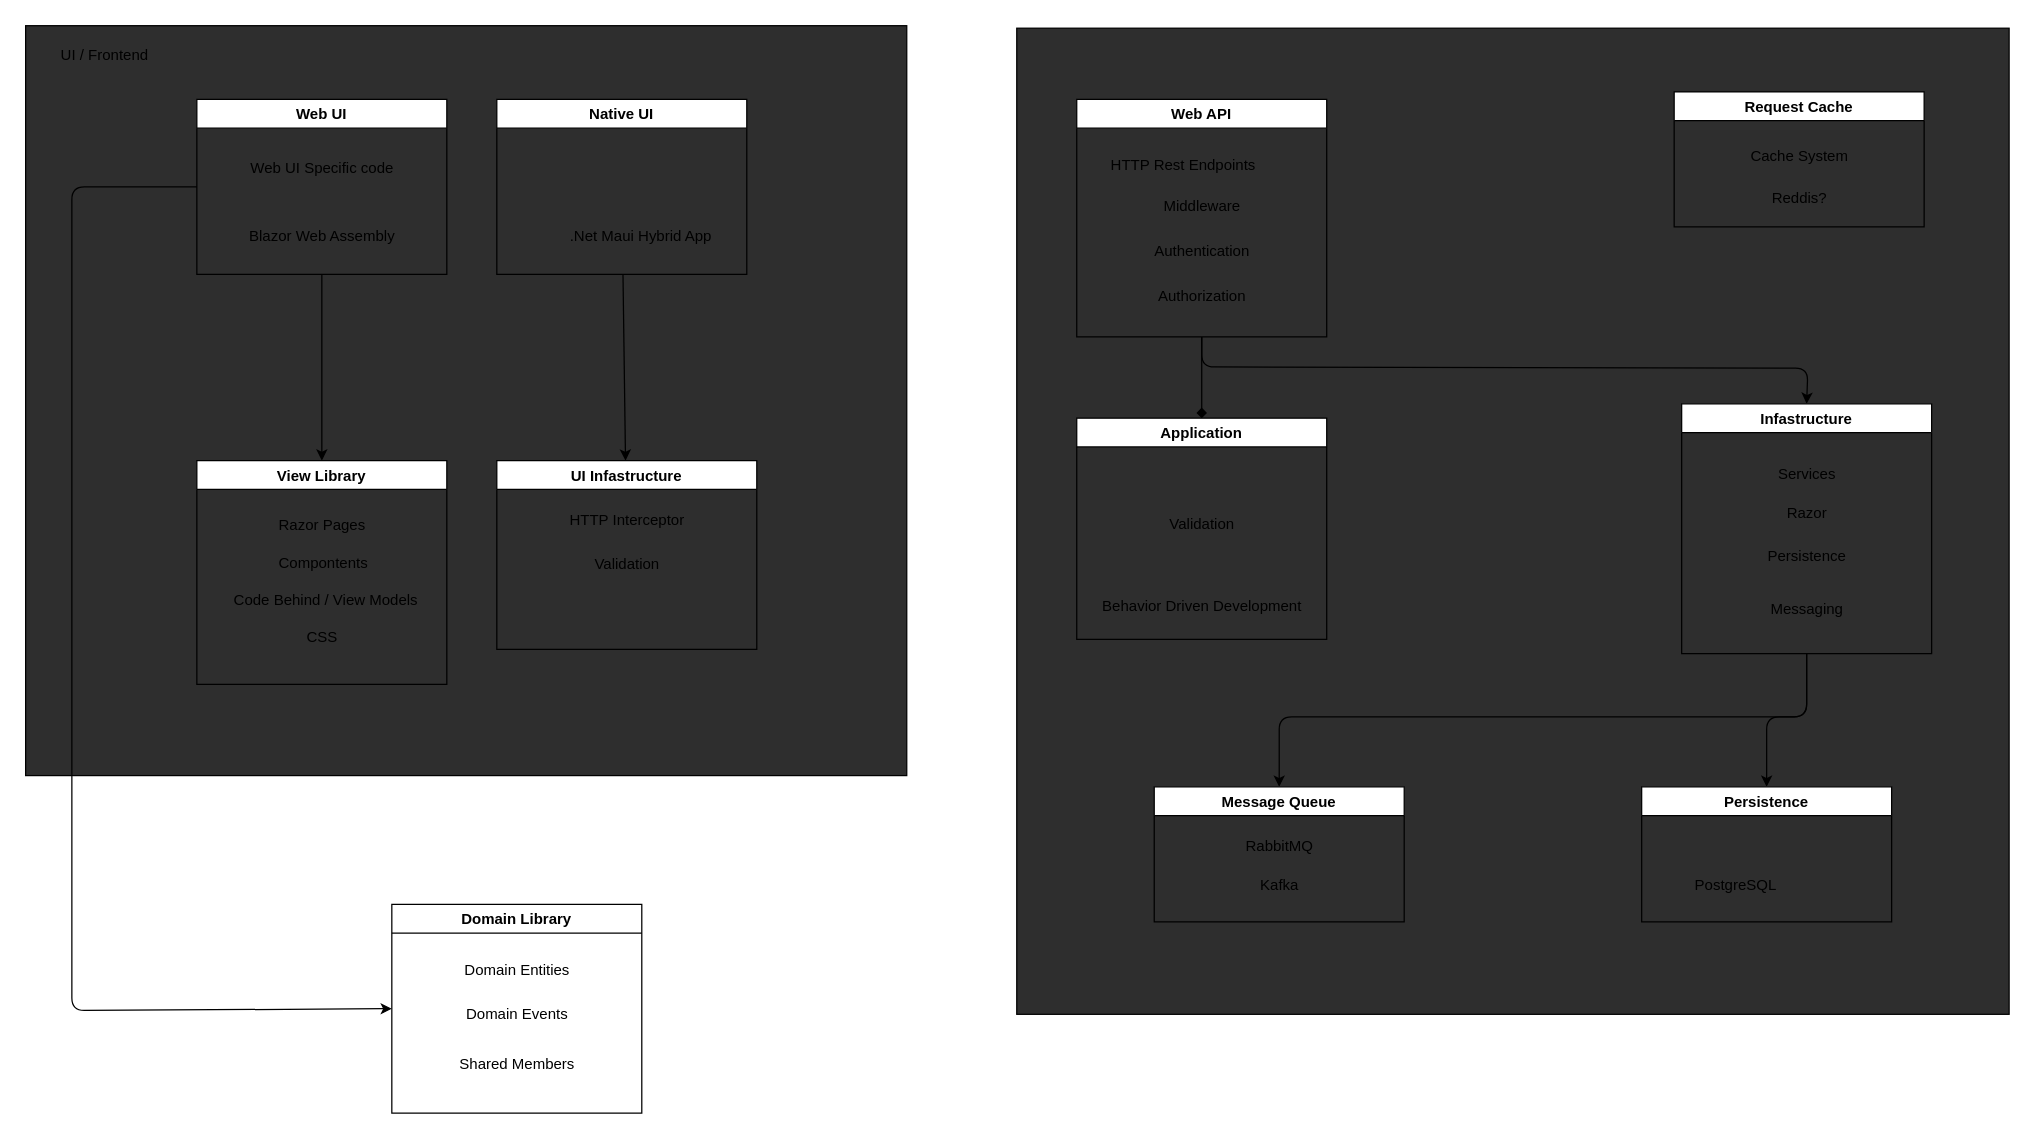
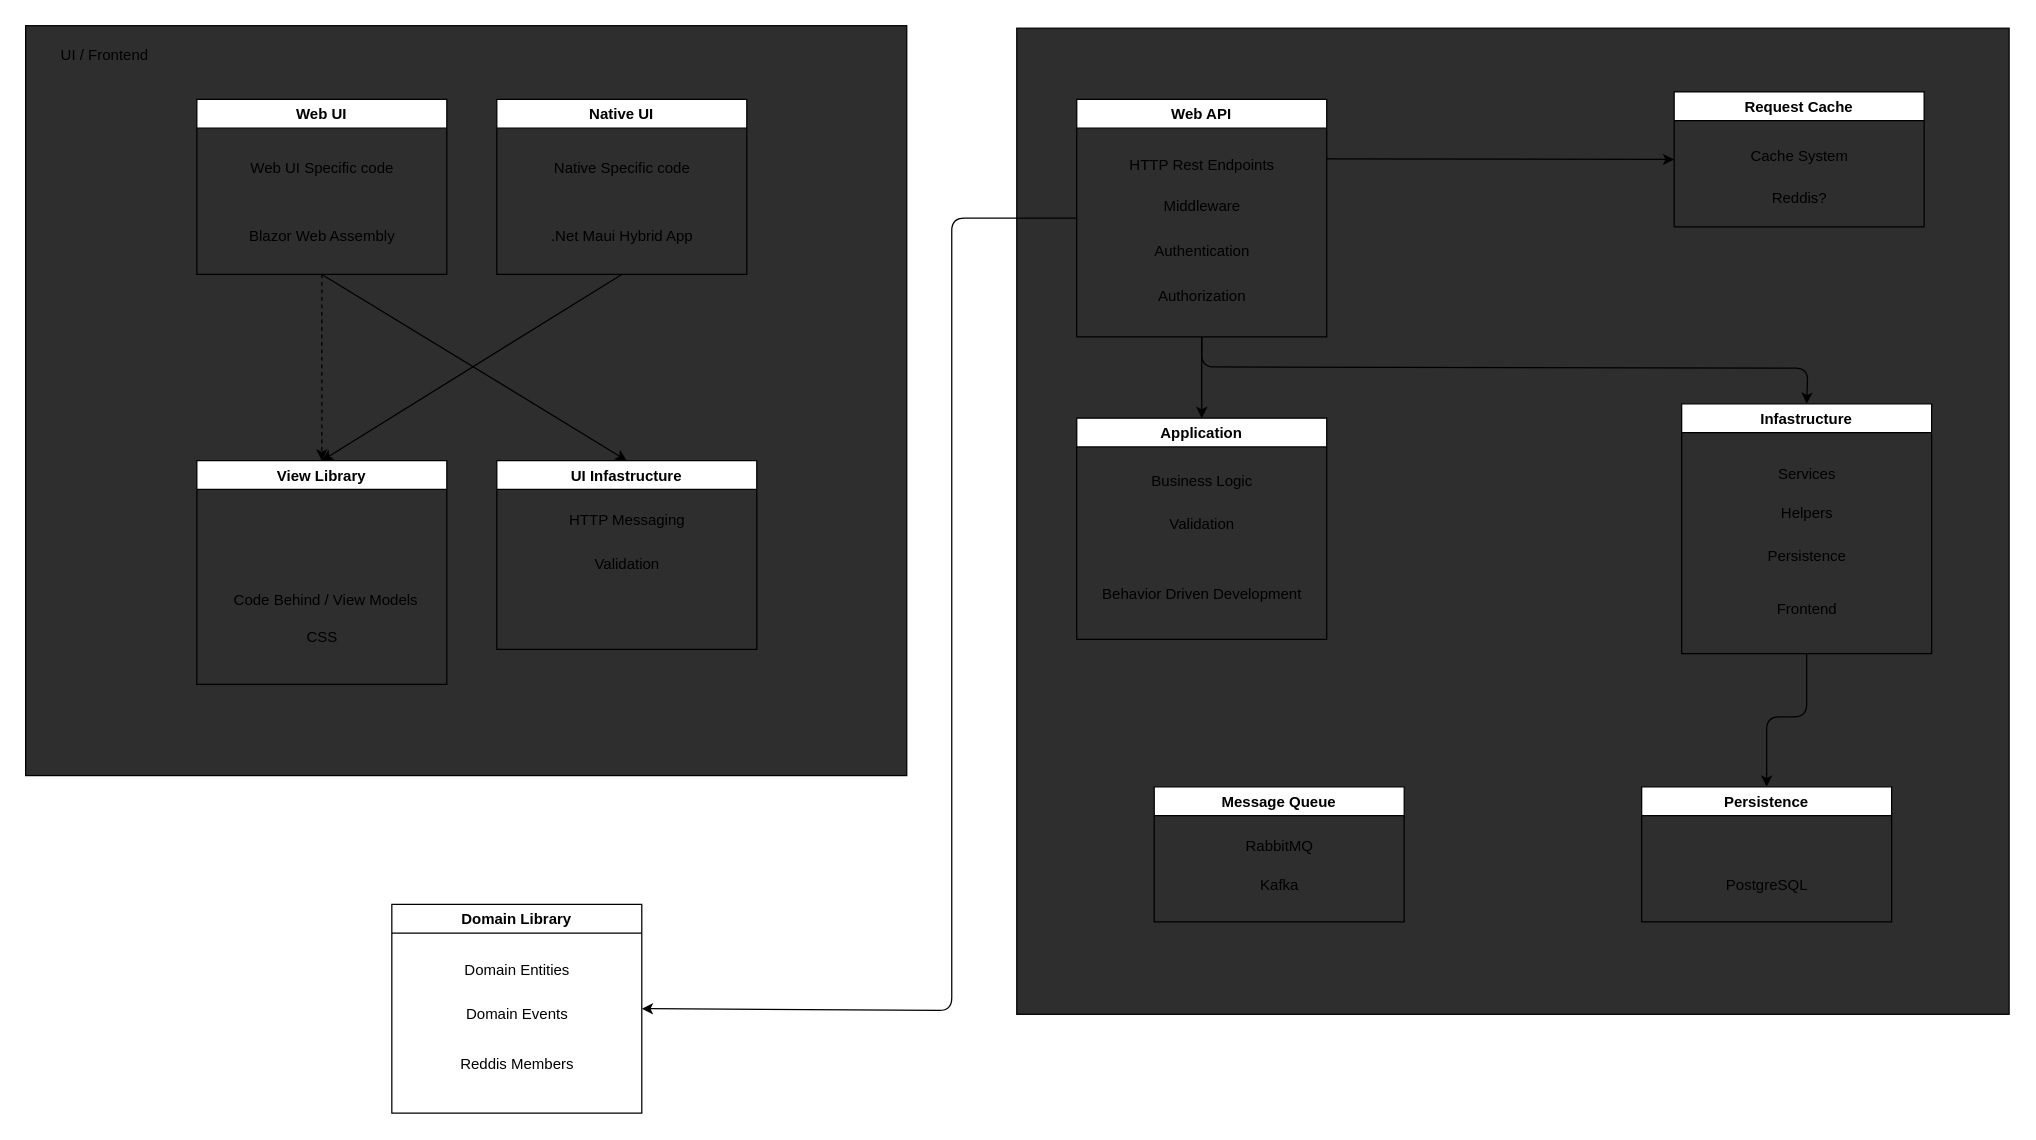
edge "Web API" -> "Request Cache": added
node "HTTP Rest Endpoints": moved (1183, 166) -> (1202, 166)
node "Native Specific code": added
node ".Net Maui Hybrid App": moved (641, 237) -> (622, 237)
edge "Native UI" -> "View Library": added
edge "Native UI" -> "UI Infastructure": removed
edge "Web UI" -> "View Library": style solid -> dashed
edge "Web UI" -> "UI Infastructure": added
edge "Web API" -> "Application": arrowhead diamond -> classic
node "Business Logic": added
node "Razor": label "Razor" -> "Helpers"
node "HTTP Interceptor": label "HTTP Interceptor" -> "HTTP Messaging"
node "Razor Pages": removed
node "Compontents": removed
node "Behavior Driven Development": moved (1202, 607) -> (1202, 594)
node "Messaging": label "Messaging" -> "Frontend"
edge "Infastructure" -> "Message Queue": removed
edge "Web API" -> "Domain Library": added
node "PostgreSQL": moved (1736, 886) -> (1767, 886)
edge "Web UI" -> "Domain Library": removed
node "Shared Members": label "Shared Members" -> "Reddis Members"
